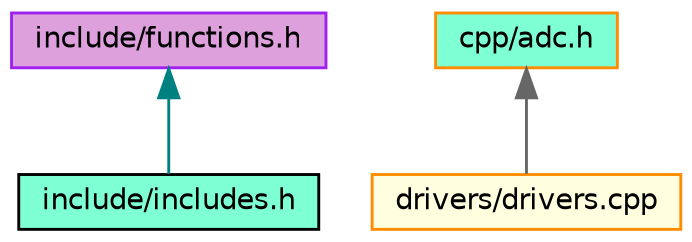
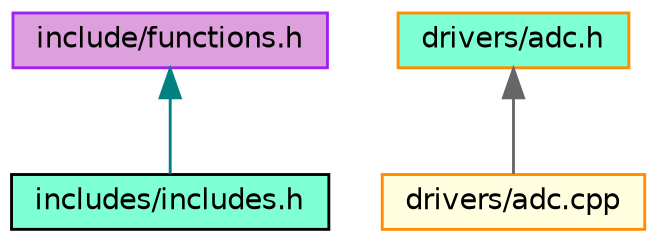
node "cpp/adc.h": label "cpp/adc.h" -> "drivers/adc.h"
node "include/includes.h": label "include/includes.h" -> "includes/includes.h"
node "drivers/drivers.cpp": label "drivers/drivers.cpp" -> "drivers/adc.cpp"
